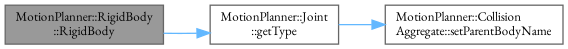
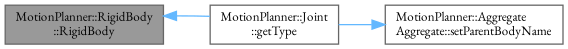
node "MotionPlanner::Collision Aggregate::setParentBodyName": label "MotionPlanner::Collision Aggregate::setParentBodyName" -> "MotionPlanner::Aggregate Aggregate::setParentBodyName"
edge "MotionPlanner::RigidBody ::RigidBody" -> "MotionPlanner::Joint ::getType": reversed
